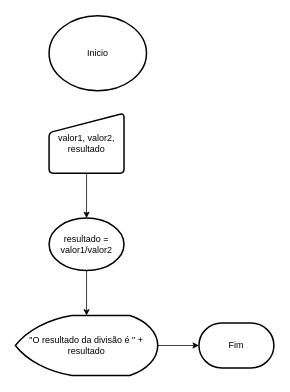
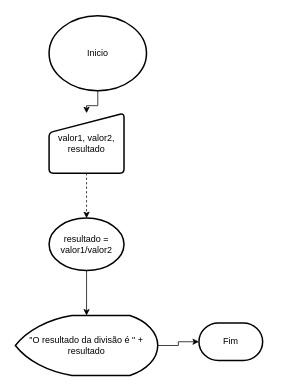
edge "Inicio" -> "valor1, valor2, resultado": added
edge "valor1, valor2, resultado" -> "resultado = valor1/valor2": style solid -> dashed
node "Fim": size 75x45 -> 64x38
